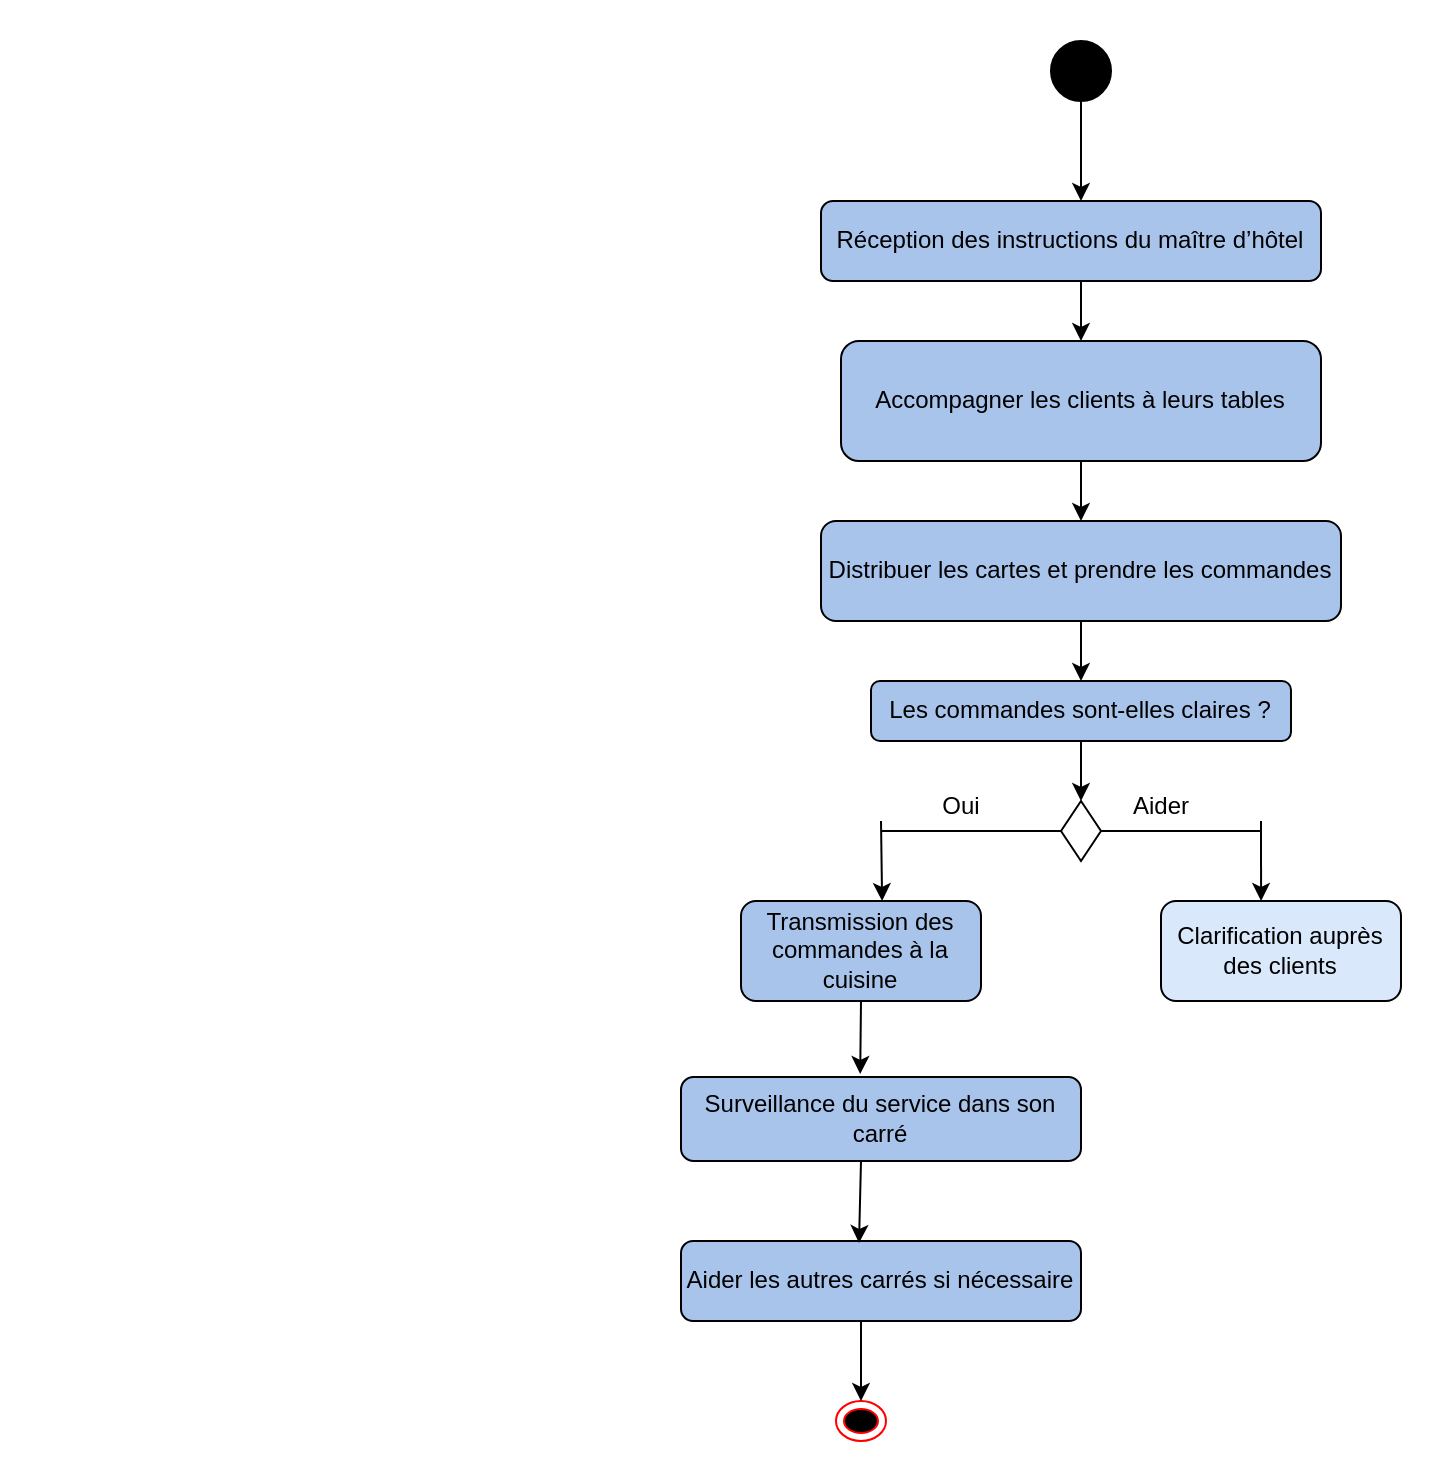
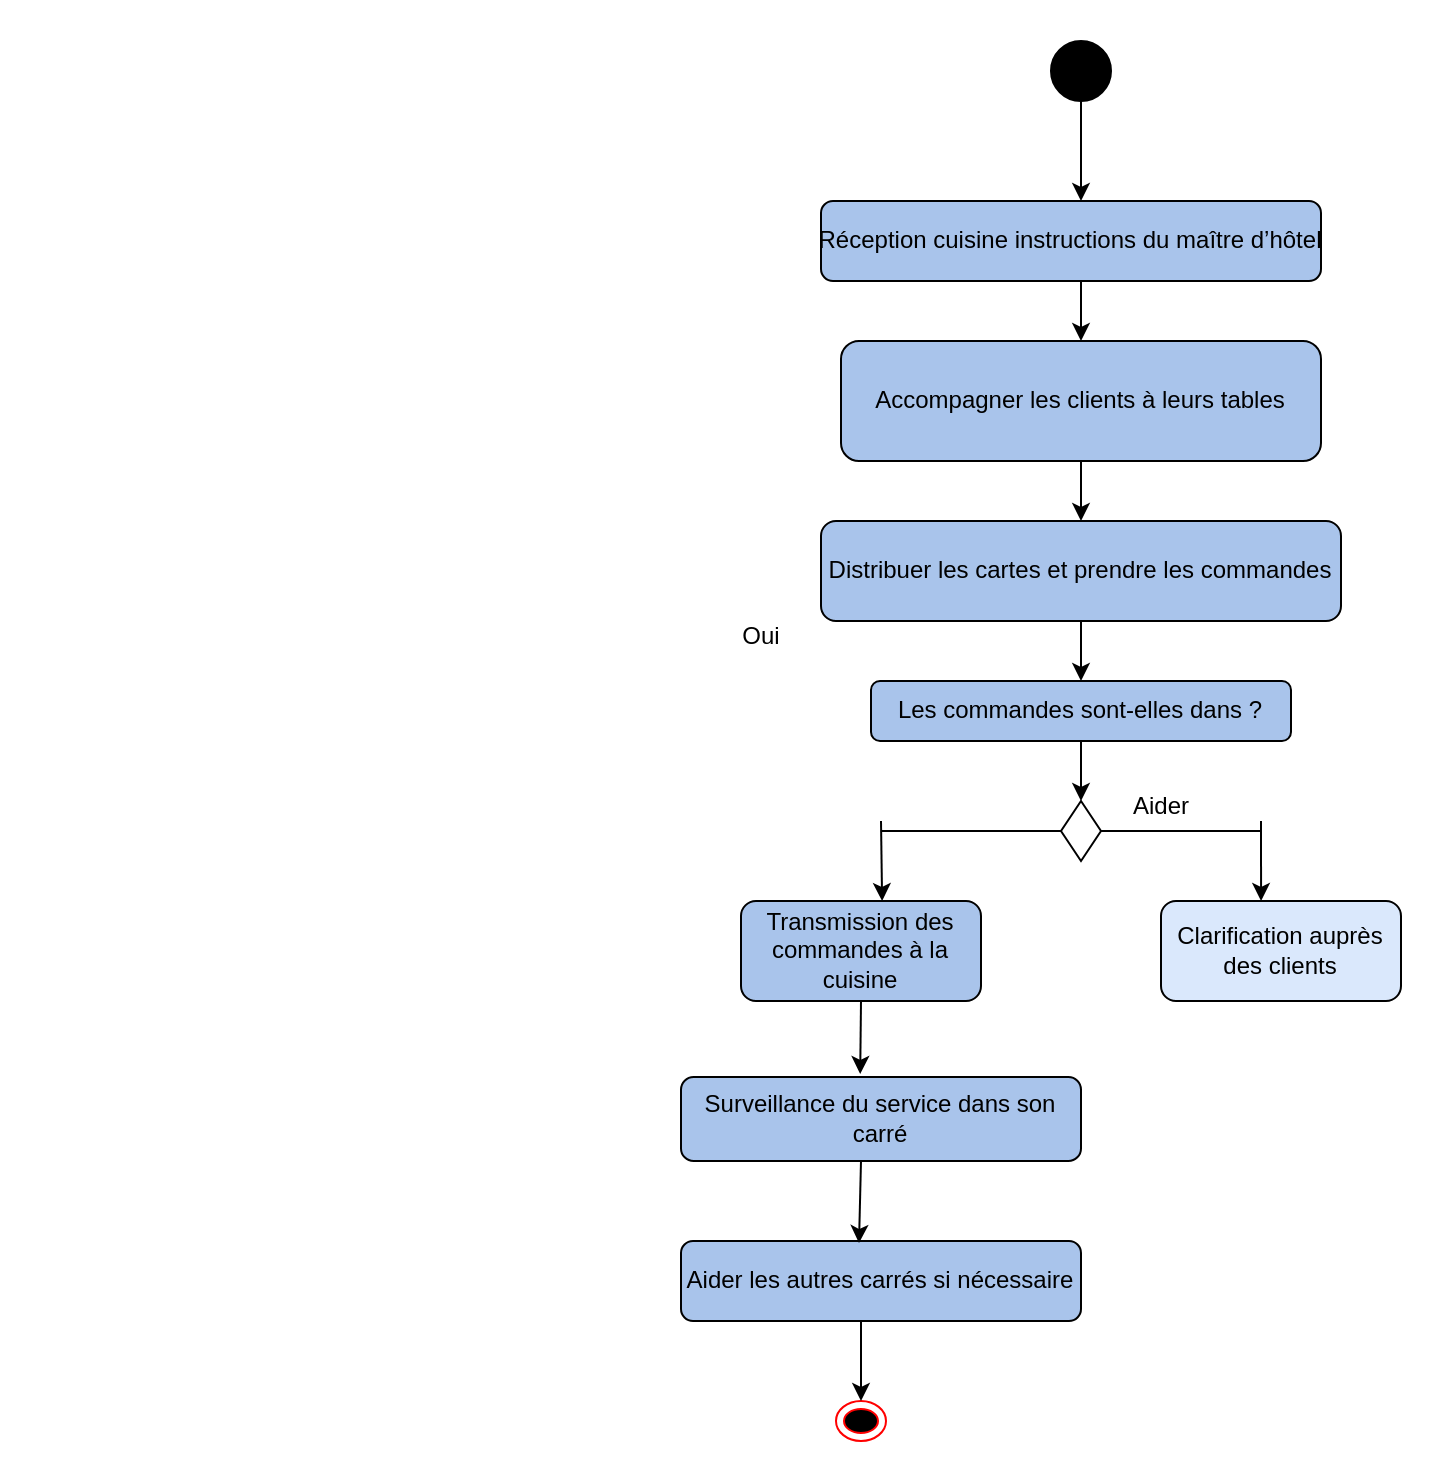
node "Réception des instructions du maître d’hôtel": label "Réception des instructions du maître d’hôtel" -> "Réception cuisine instructions du maître d’hôtel"
node "Les commandes sont-elles claires ?": label "Les commandes sont-elles claires ?" -> "Les commandes sont-elles dans ?"
node "Oui": moved (961, 807) -> (761, 637)
